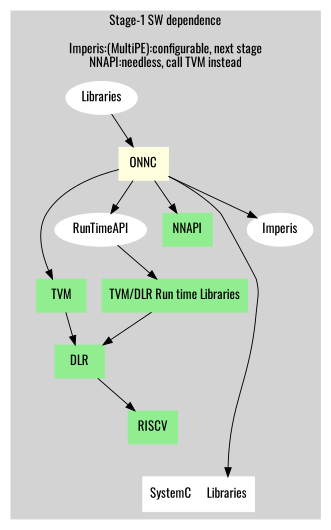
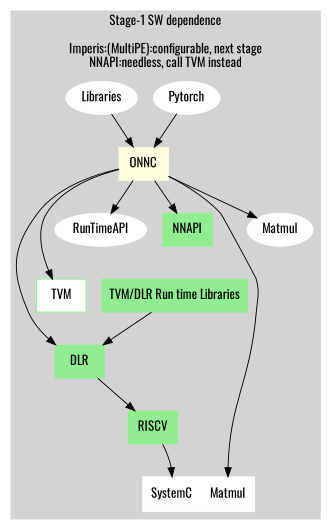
node "Pytorch": added
node "Imperis": label "Imperis" -> "Matmul"
edge "RunTimeAPI" -> "TVM/DLR Run time Libraries": removed
node "TVM": fillcolor lightgreen -> white
edge "TVM" -> "DLR": now "ONNC" -> "DLR"
edge "RISCV" -> "SystemC": added
node "SystemC": text "Libraries" -> "Matmul"
